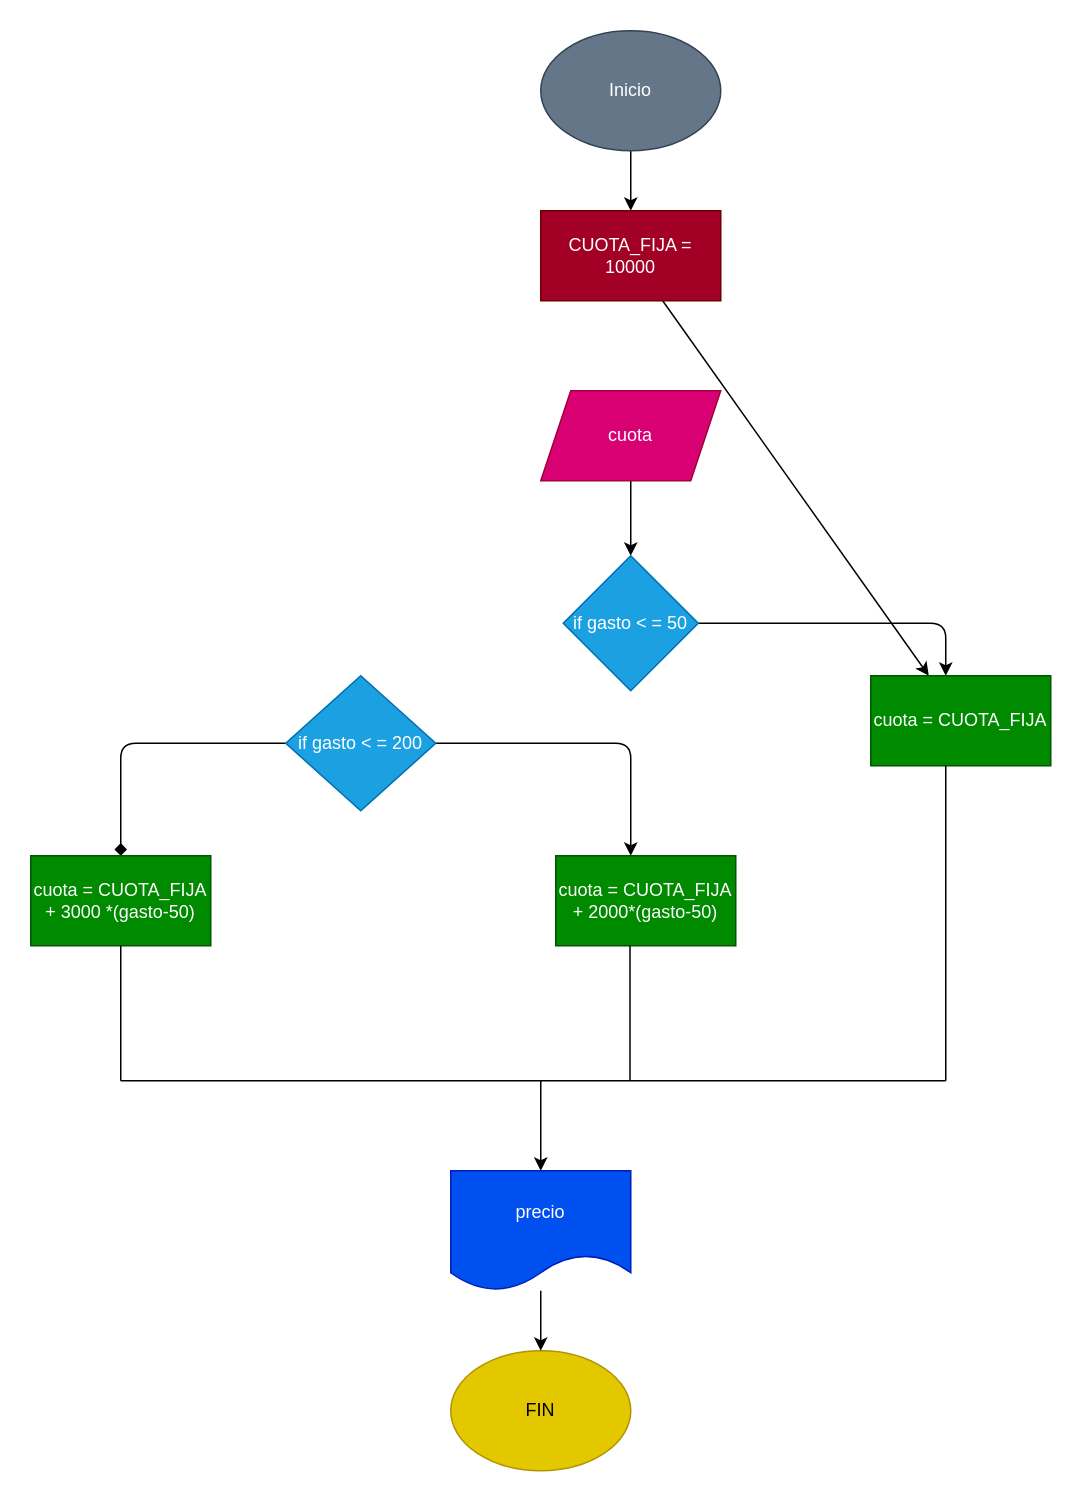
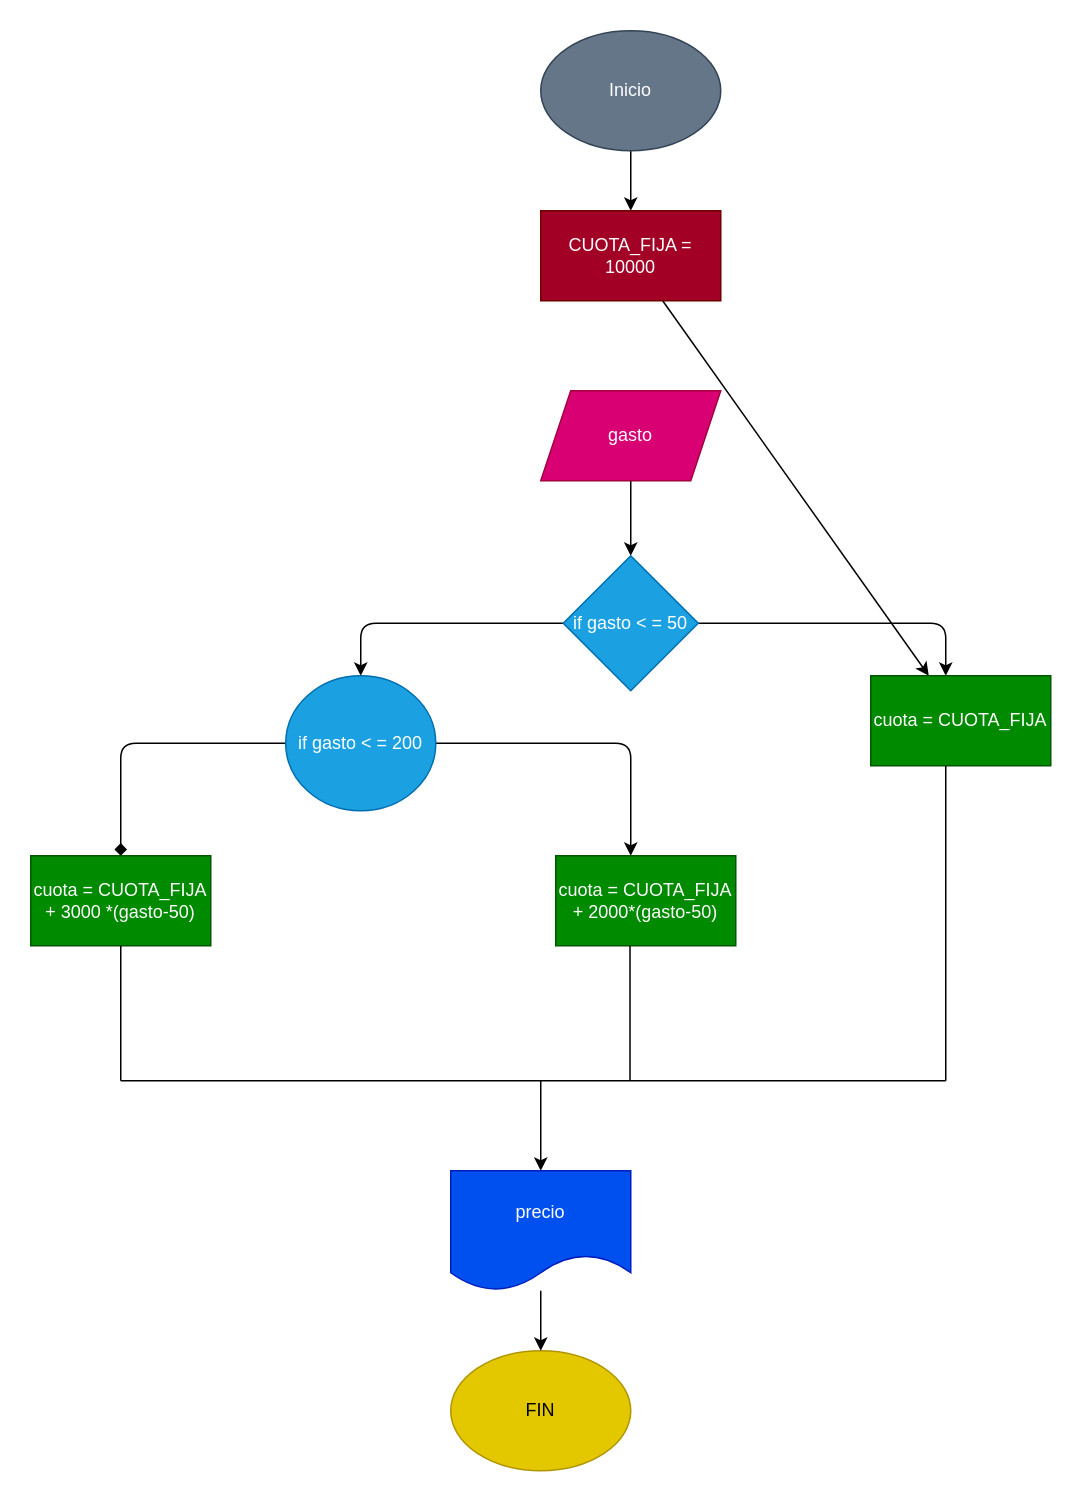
node "cuota": label "cuota" -> "gasto"
edge "if gasto < = 50" -> "if gasto < = 200": added
node "if gasto < = 200": shape diamond -> ellipse
